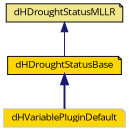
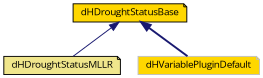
edge "dHDroughtStatusBase" -> "dHDroughtStatusMLLR": reversed
